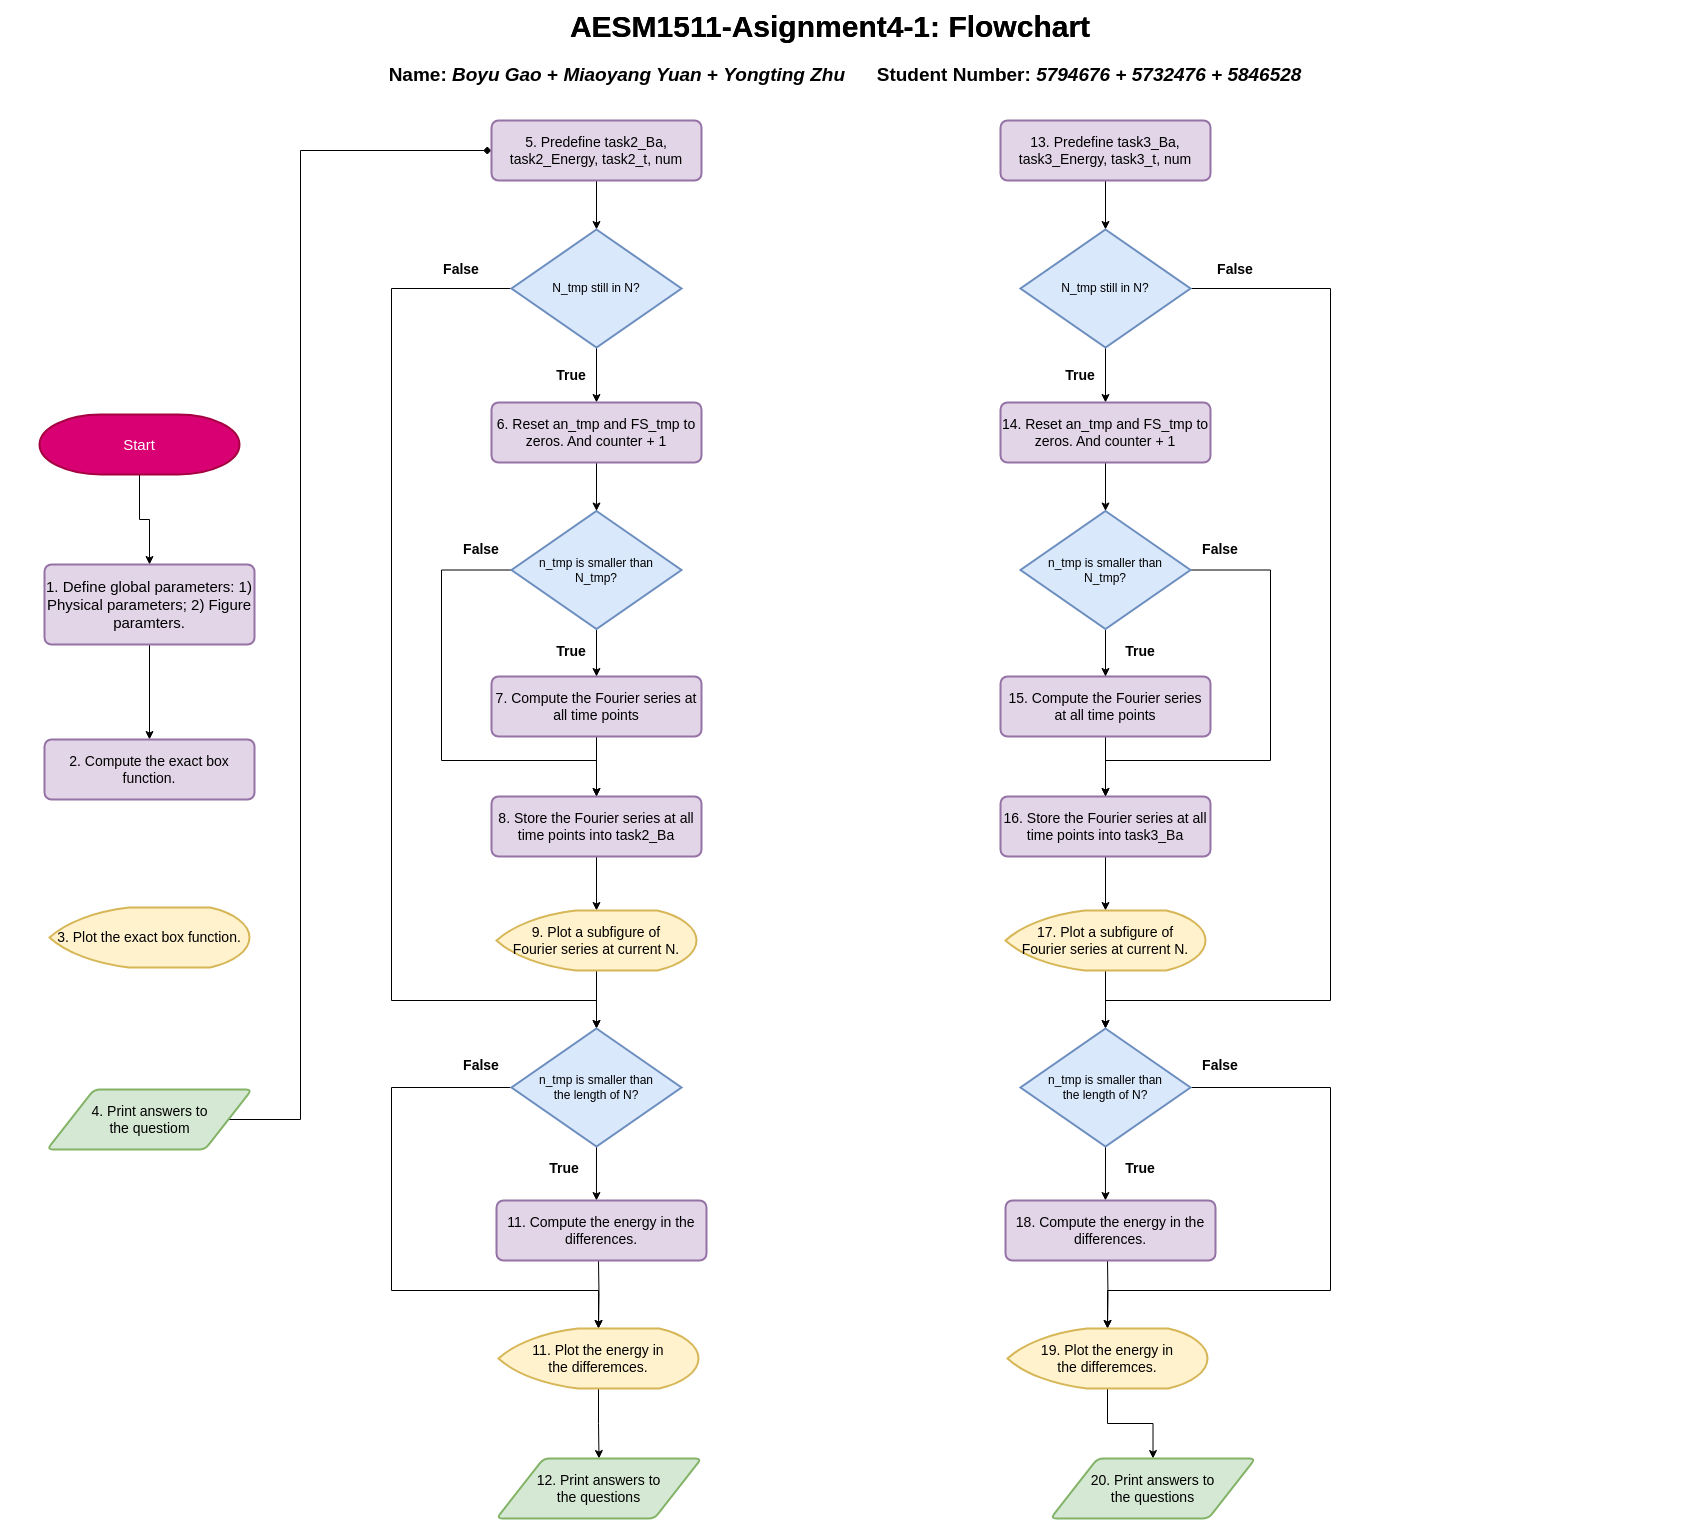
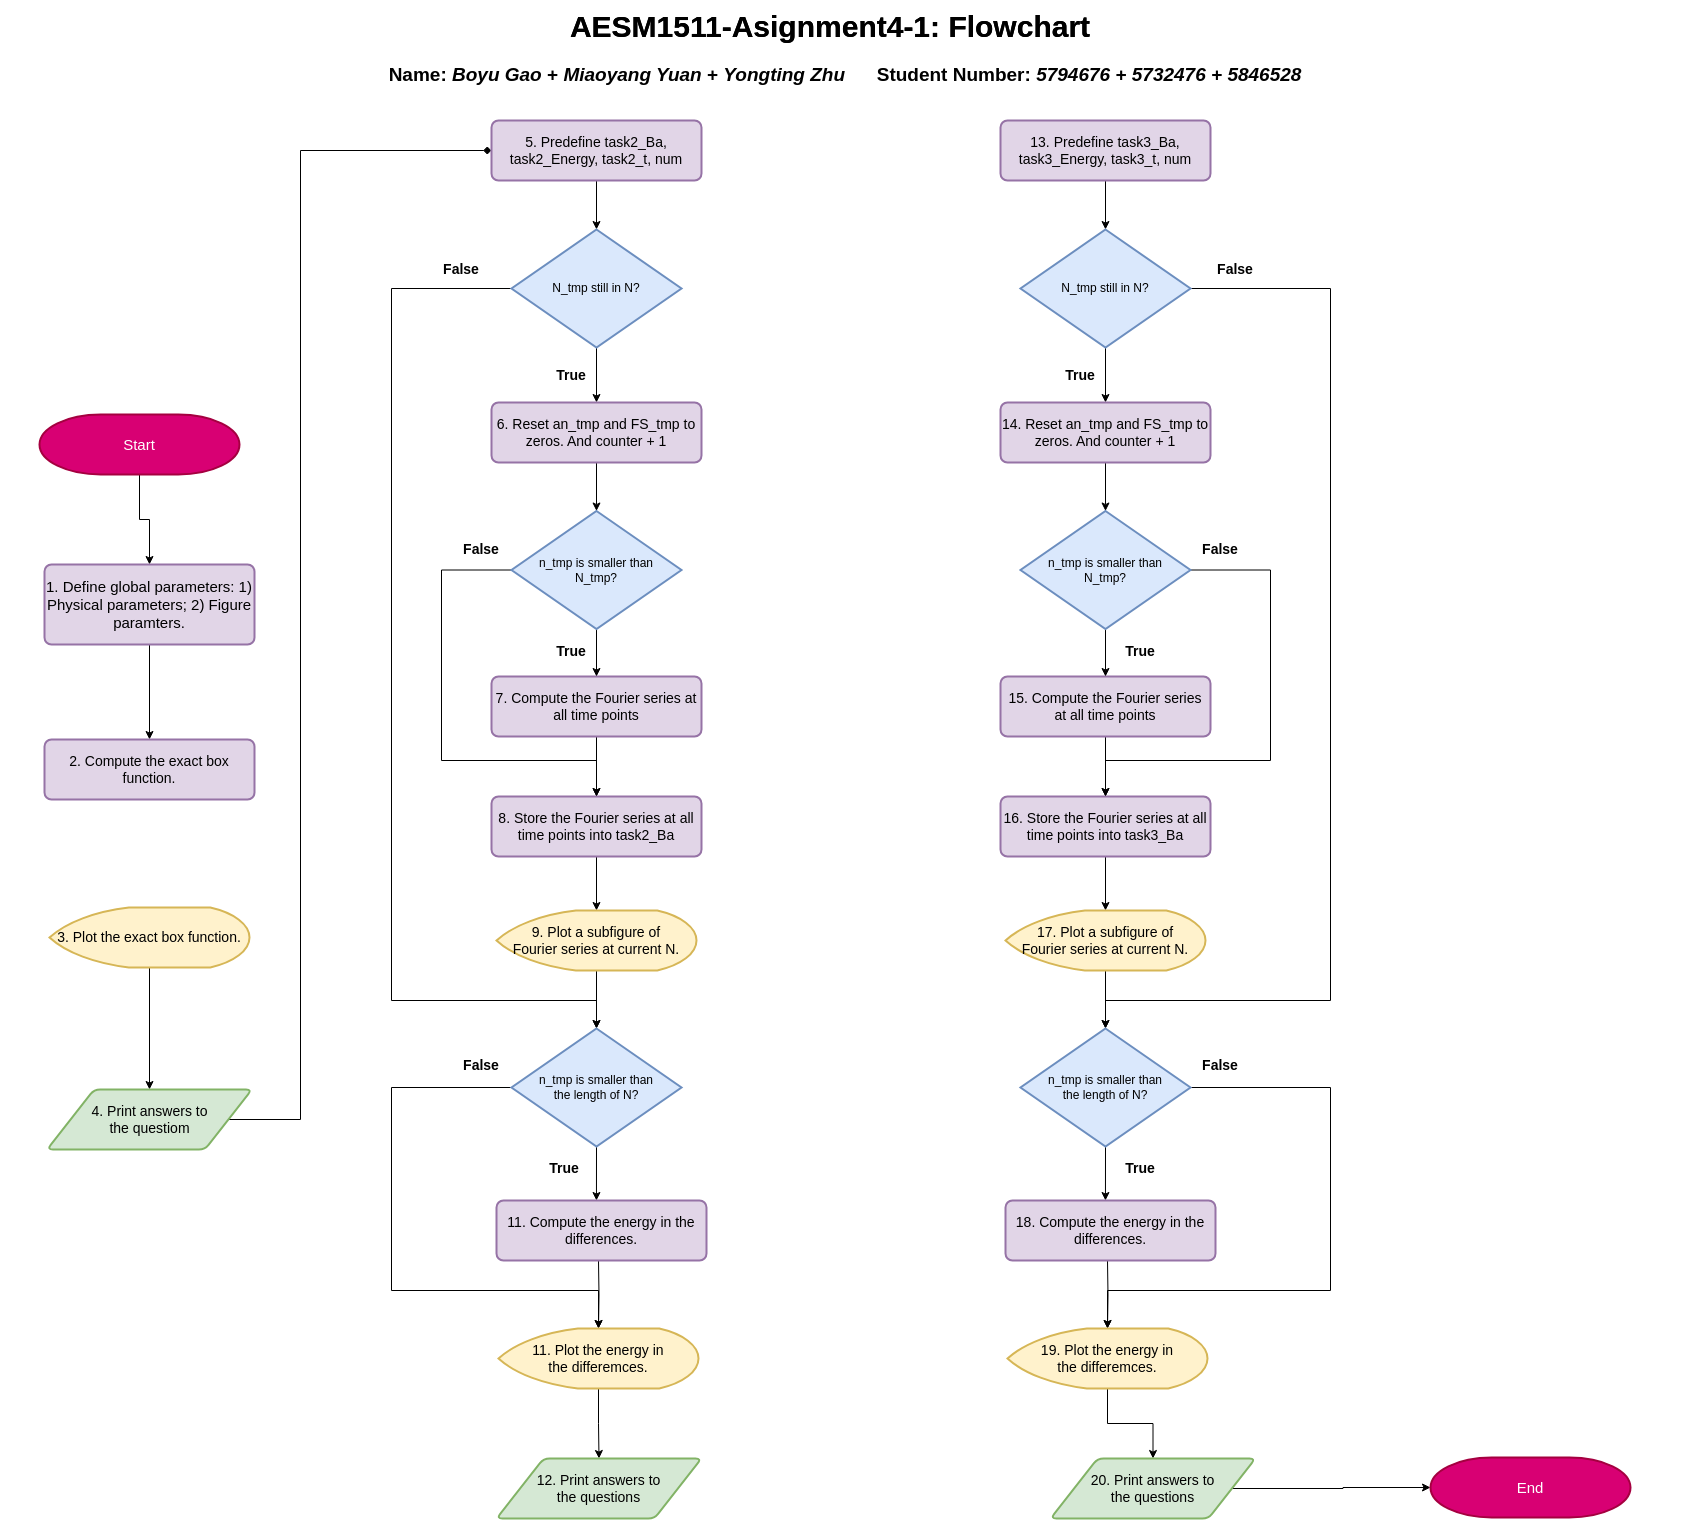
edge "3. Plot the exact box function." -> "4. Print answers to the questiom": added
node "End": added
edge "20. Print answers to the questions" -> "End": added
